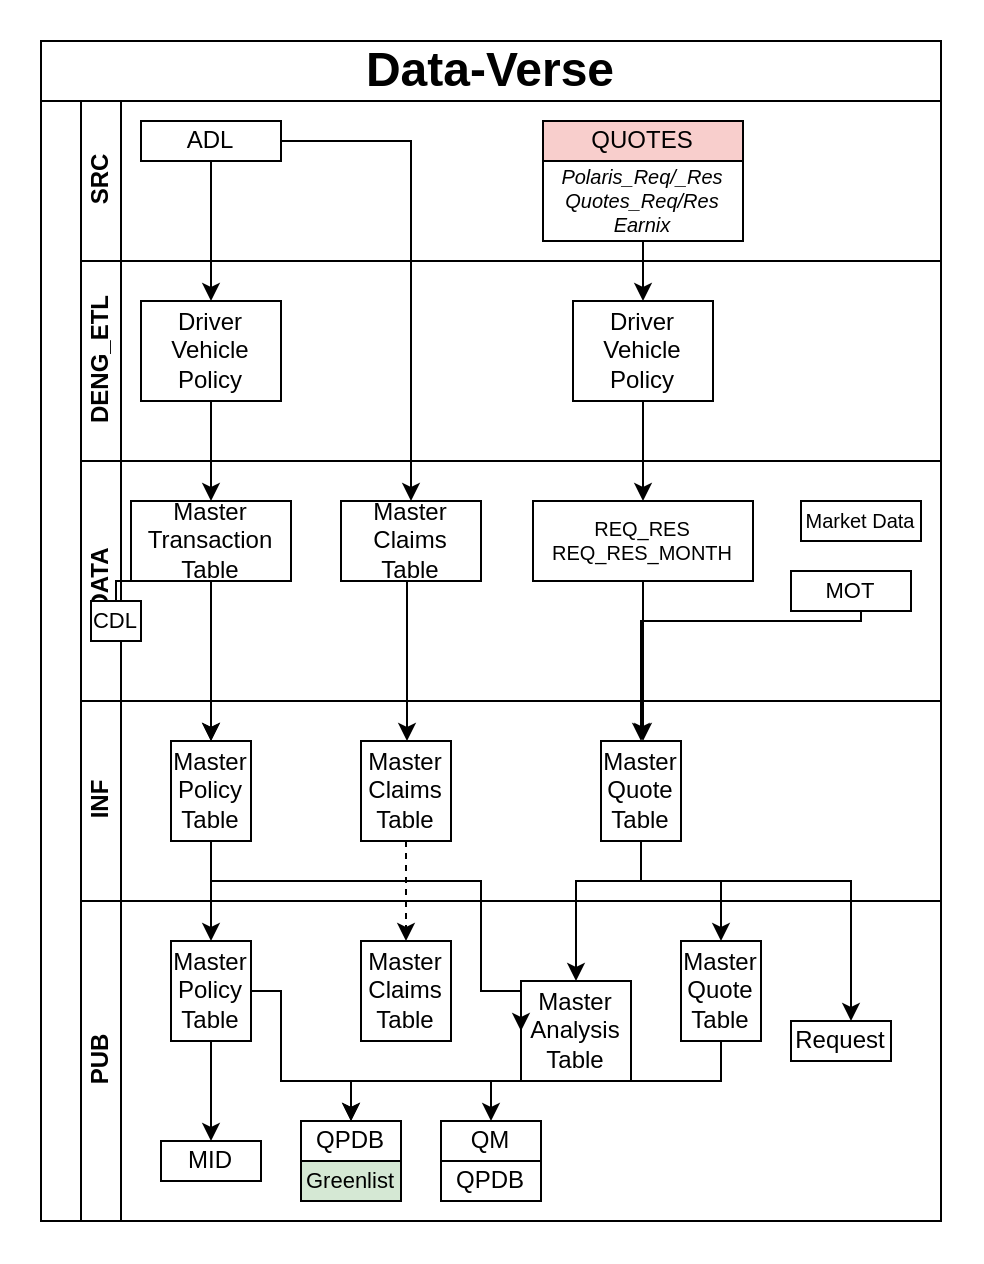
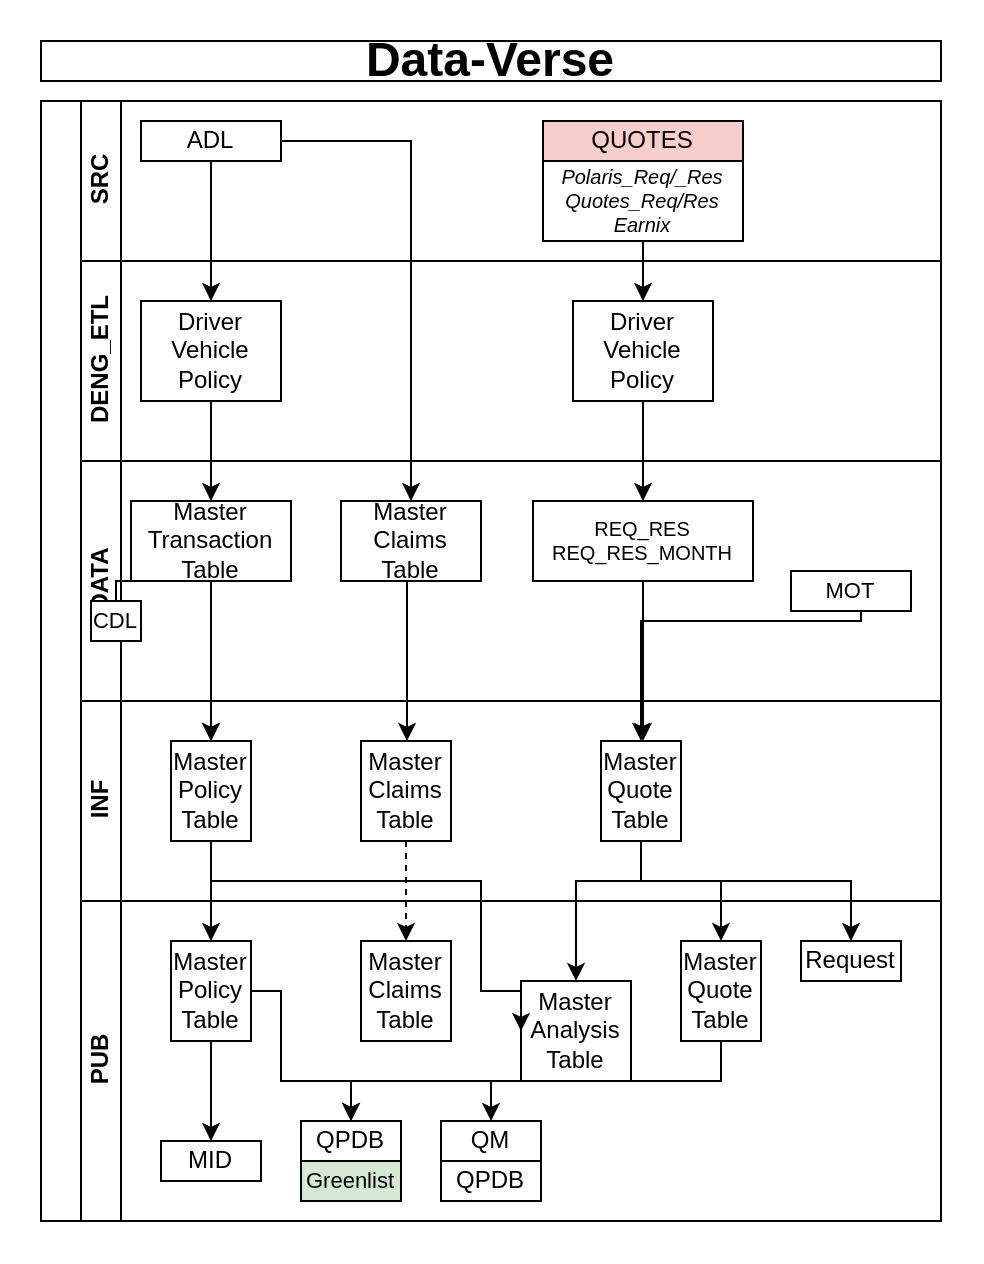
node "Data-Verse": size 900x60 -> 900x40
node "Market Data": removed
node "Request": moved (841, 1041) -> (851, 961)
